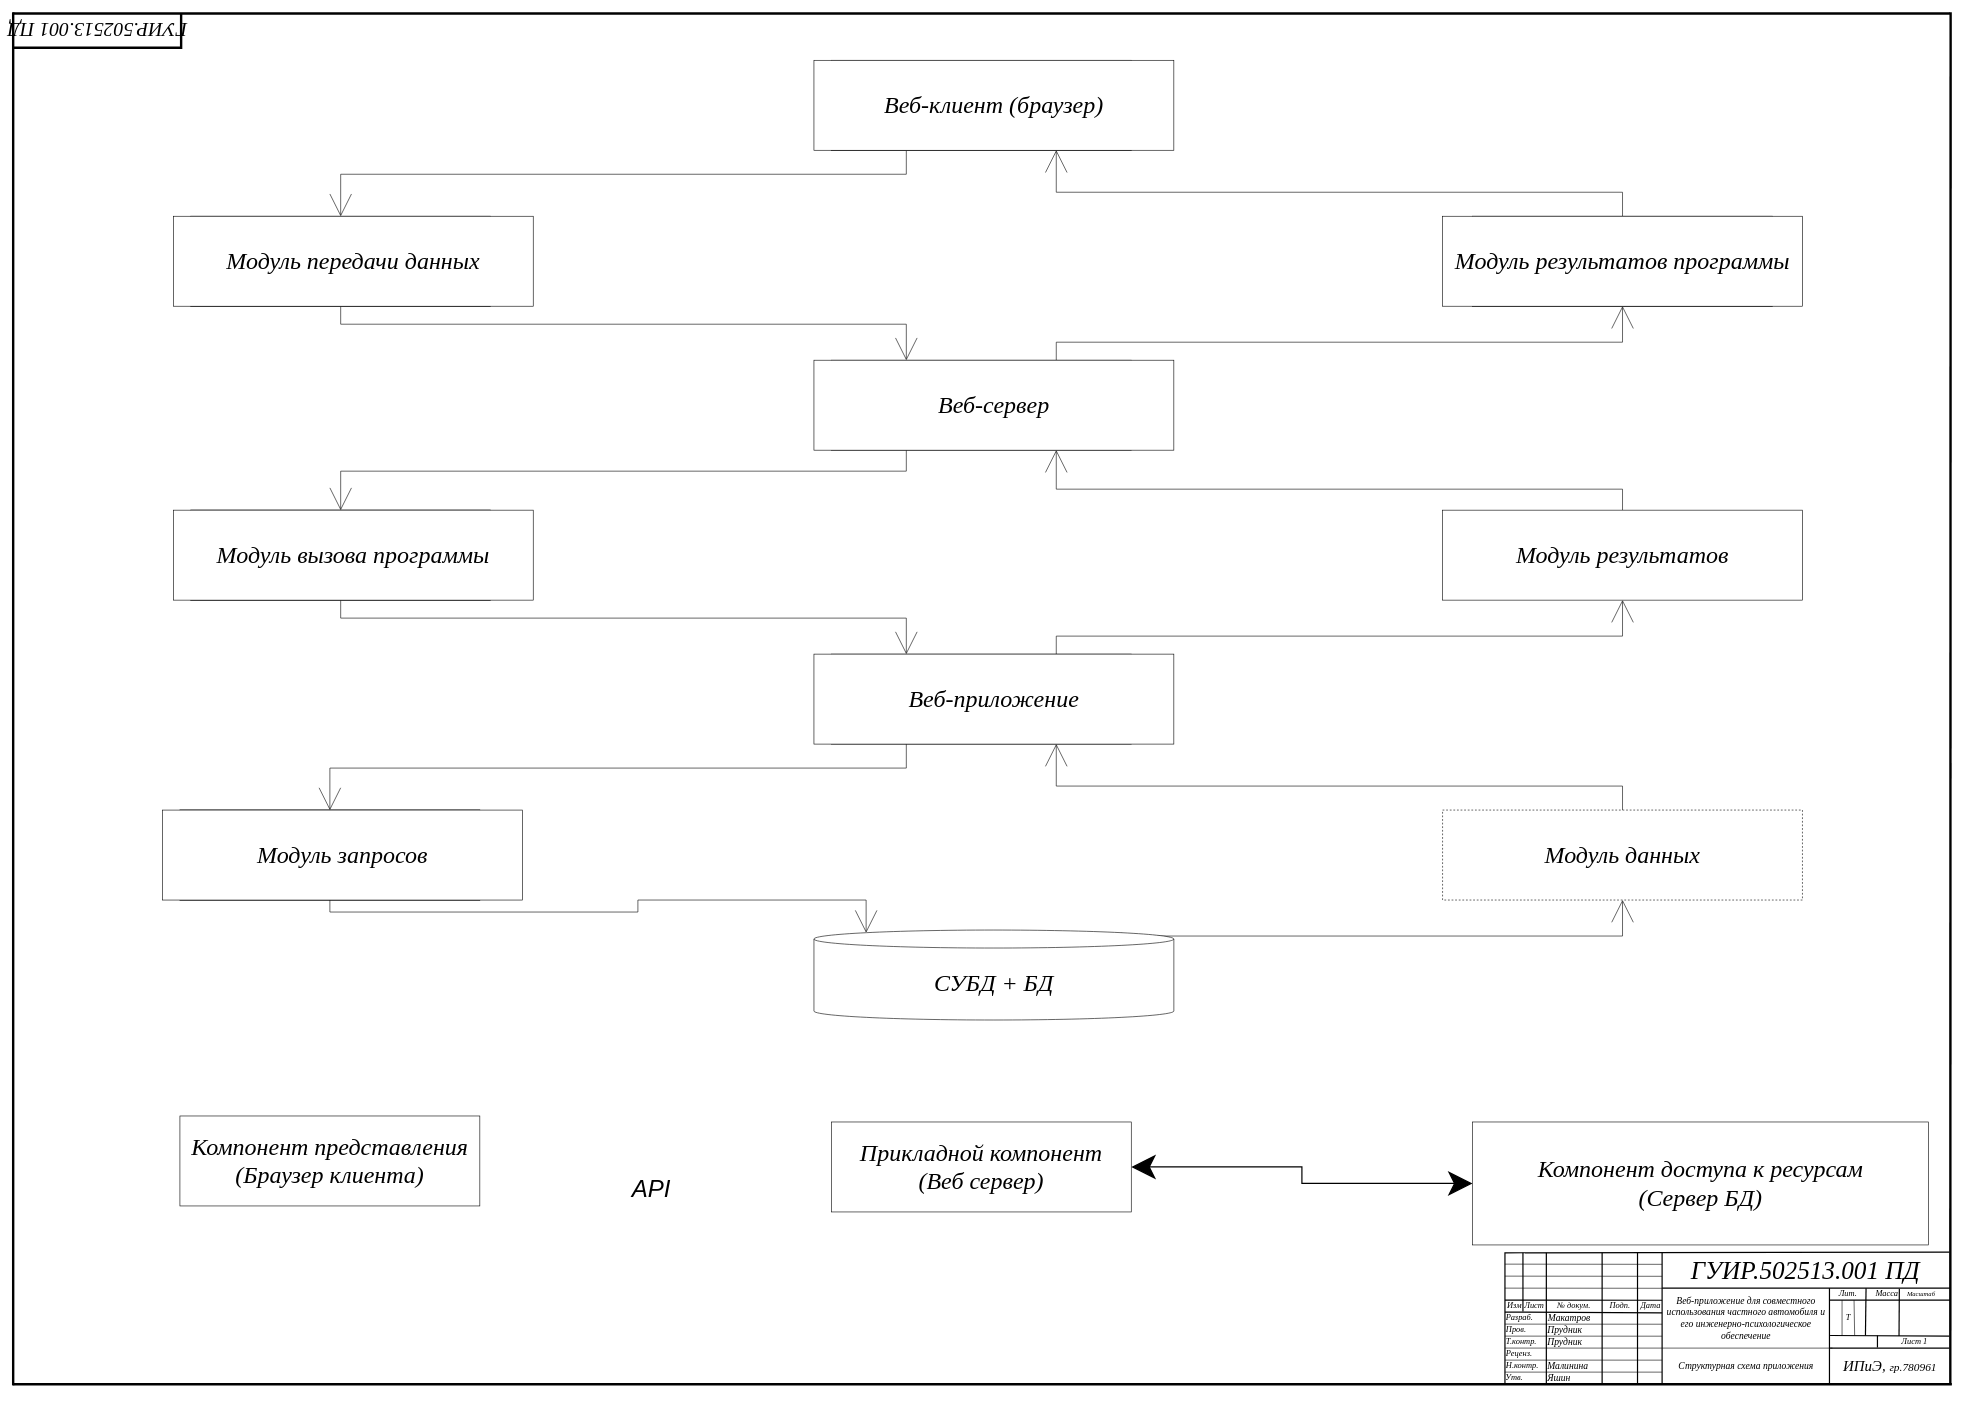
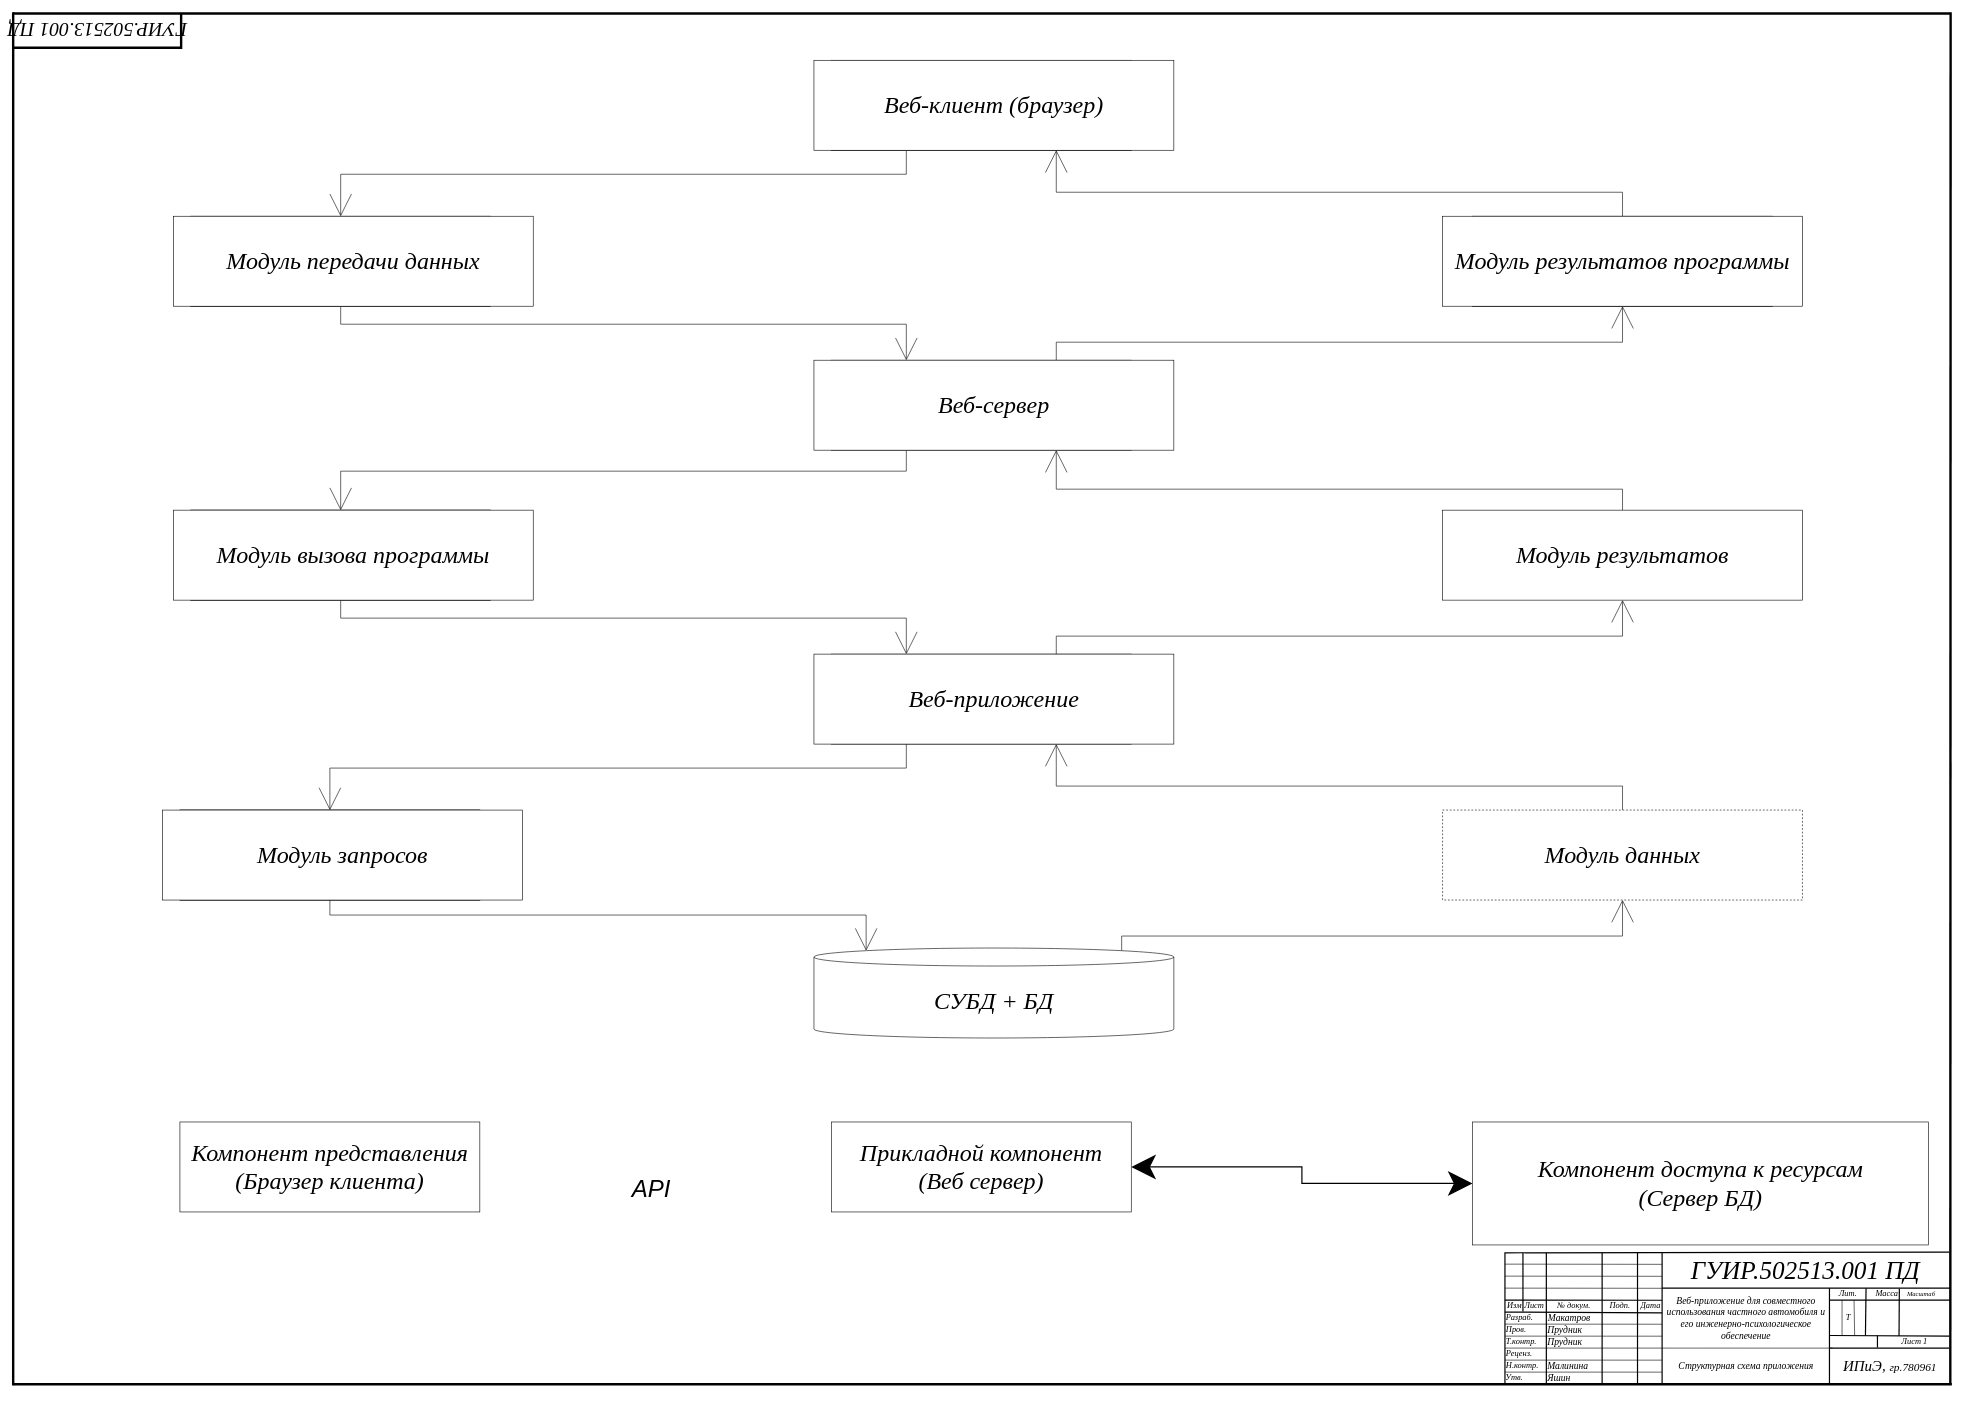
node "СУБД + БД": moved (994, 975) -> (994, 993)
node "Компонент представления (Браузер клиента)": moved (330, 1161) -> (330, 1167)
